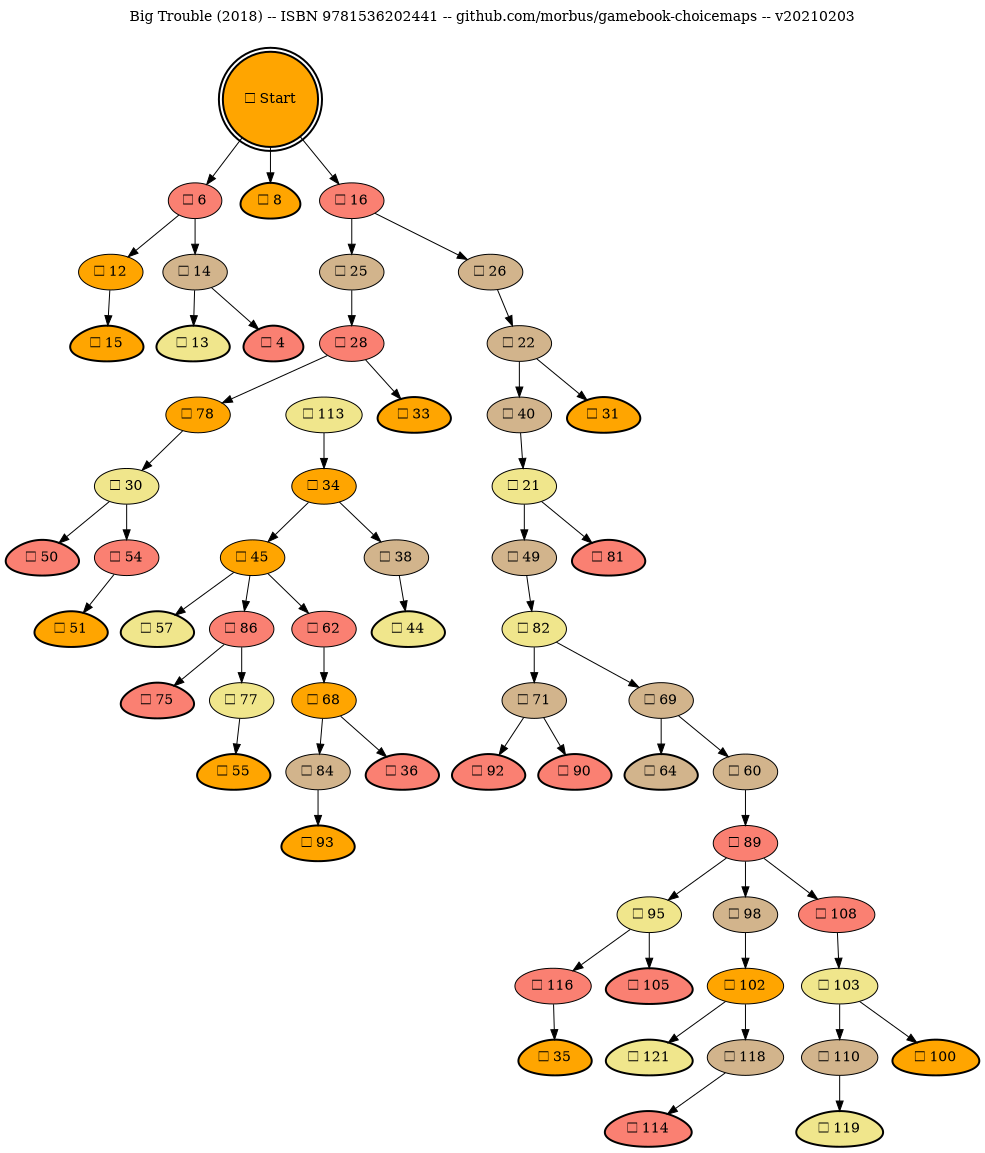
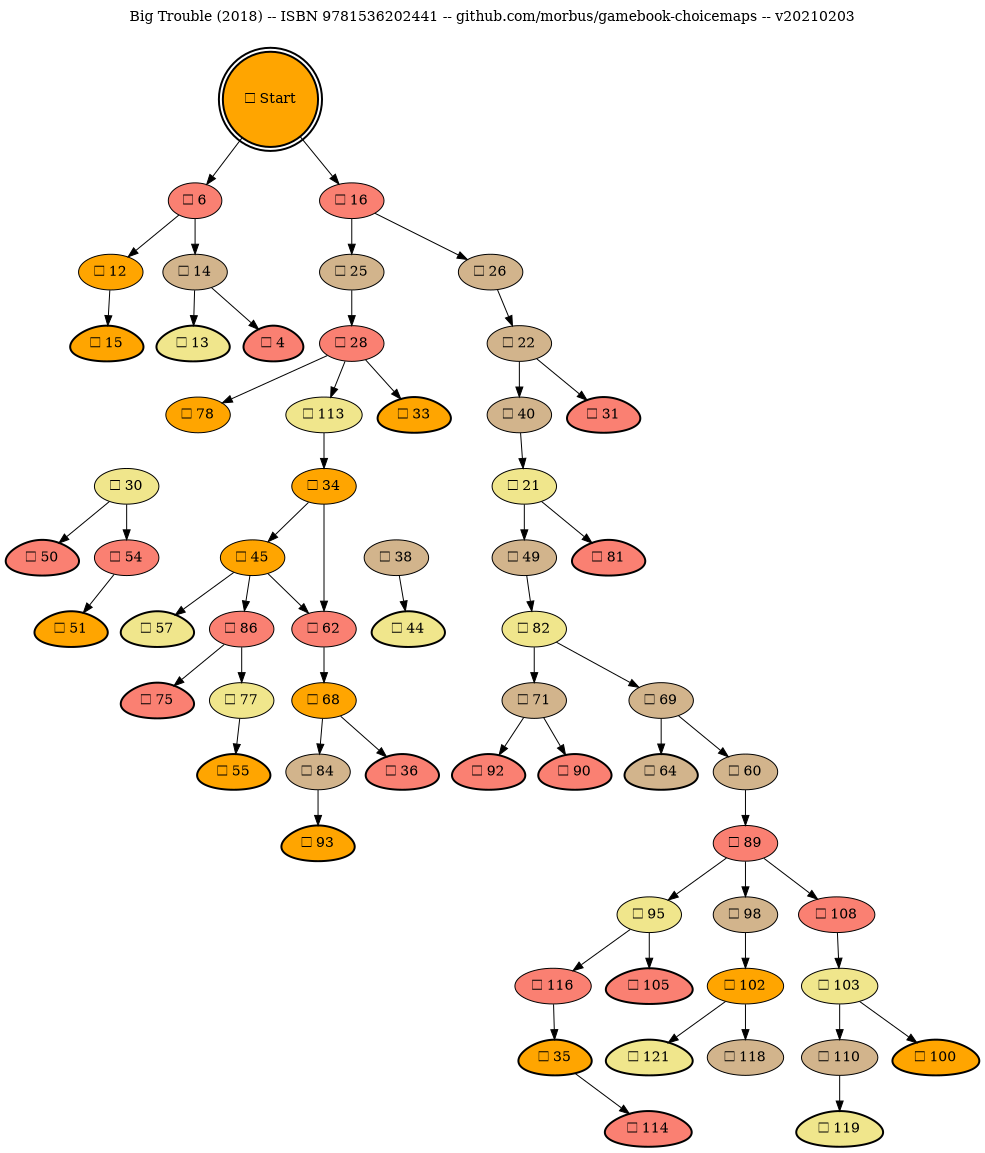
node "☐ 8": removed
edge "☐ 28" -> "☐ 113": added
node "☐ 31": fillcolor orange -> salmon
edge "☐ 78" -> "☐ 30": removed
edge "☐ 34" -> "☐ 38": now "☐ 34" -> "☐ 62"
edge "☐ 118" -> "☐ 114": now "☐ 35" -> "☐ 114"
